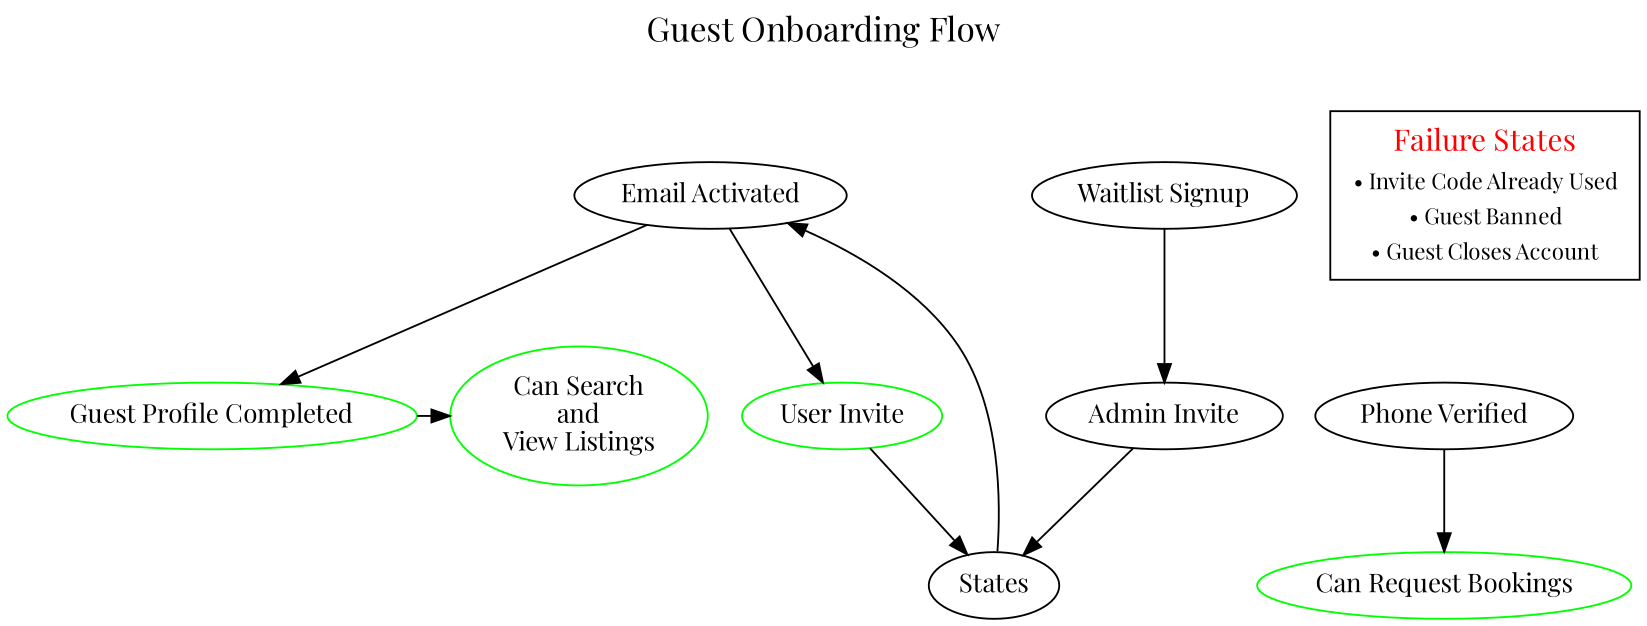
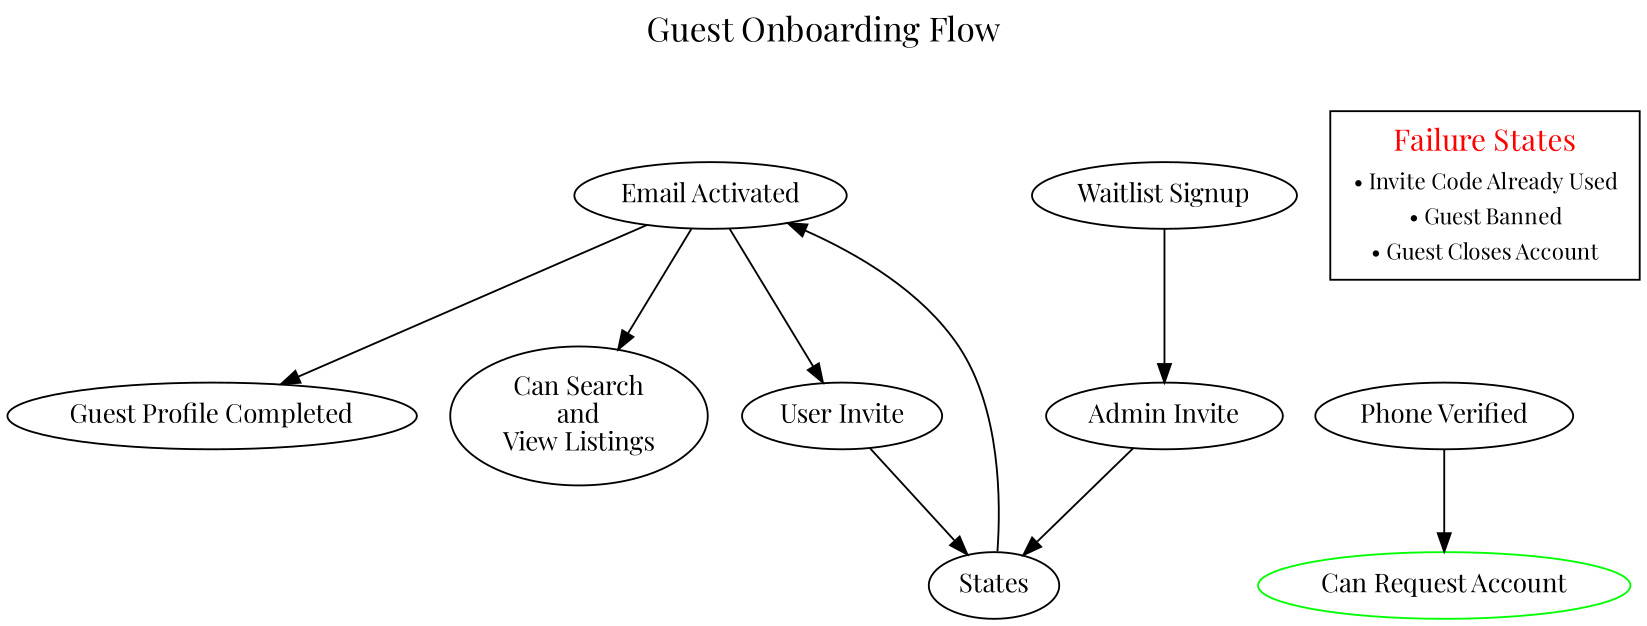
node "Guest Profile Completed": color green -> black
edge "Guest Profile Completed" -> "Can Search and View Listings": now "Email Activated" -> "Can Search and View Listings"
node "Can Search and View Listings": color green -> black
node "User Invite": color green -> black
node "Can Request Bookings": label "Can Request Bookings" -> "Can Request Account"
